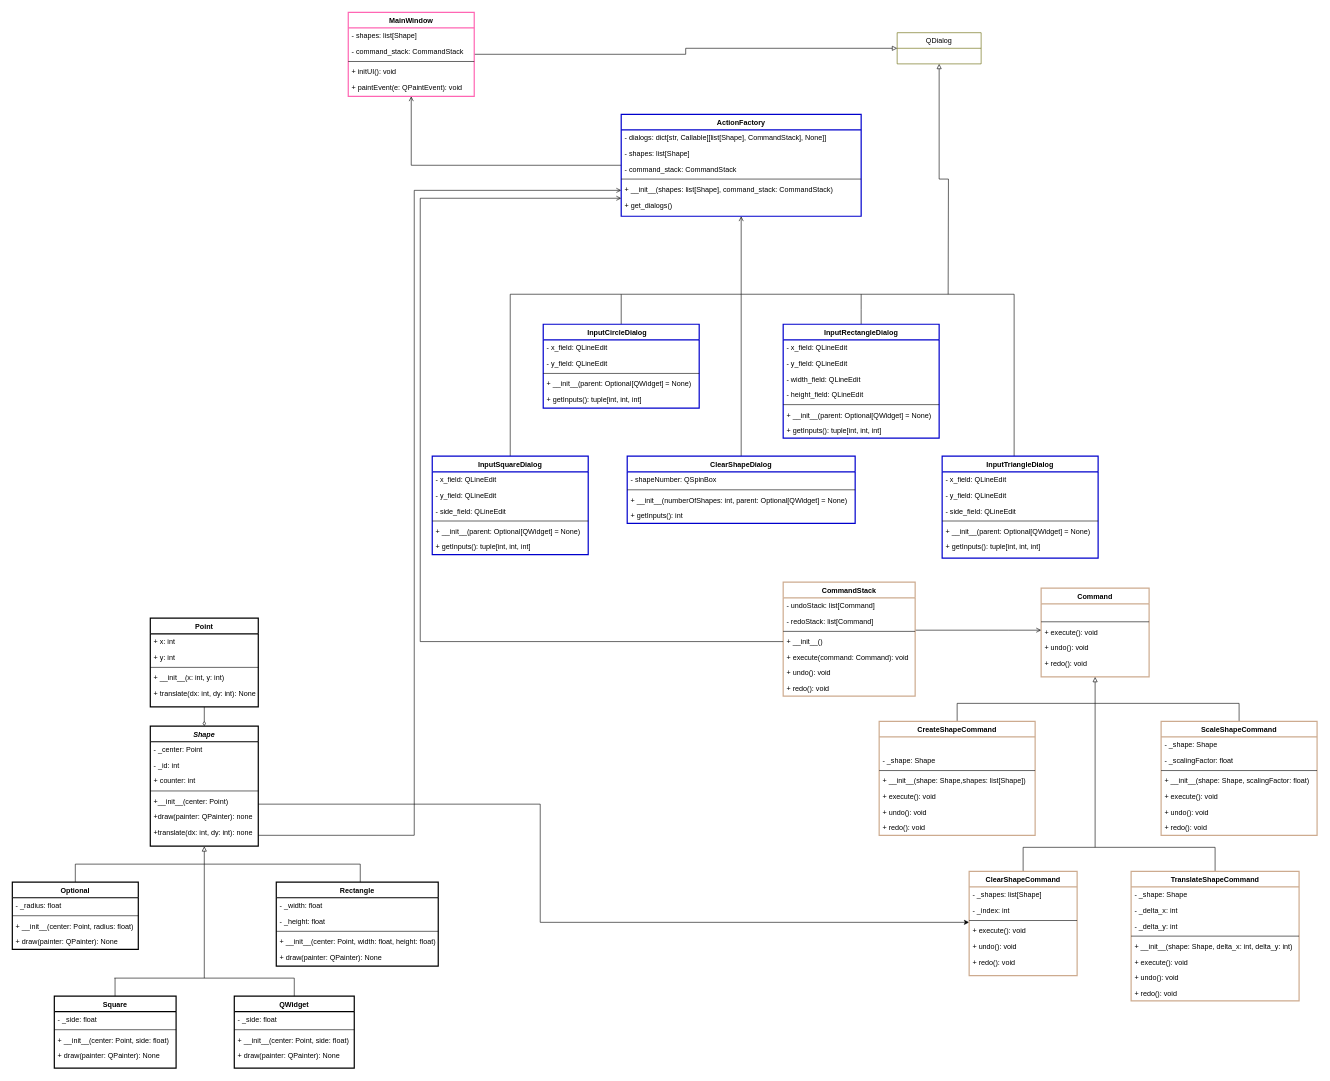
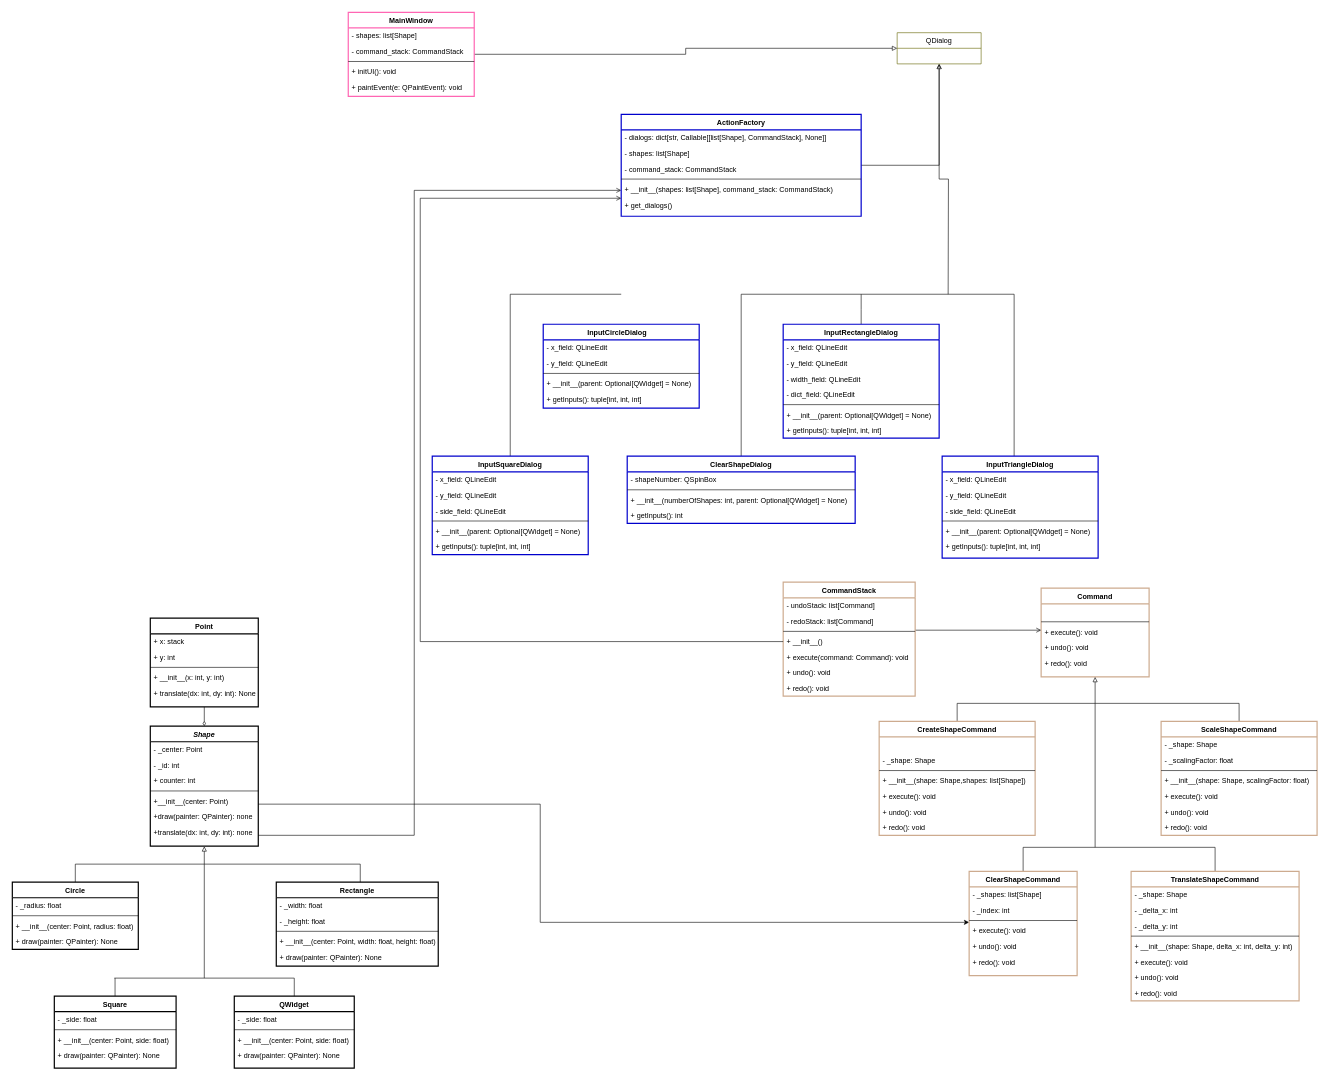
edge "ActionFactory" -> "MainWindow": now "ActionFactory" -> "QDialog"
edge "InputCircleDialog" -> "ActionFactory": removed
node "- height_field: QLineEdit": label "- height_field: QLineEdit" -> "- dict_field: QLineEdit"
node "+ x: int": label "+ x: int" -> "+ x: stack"
node "Optional": label "Optional" -> "Circle"
